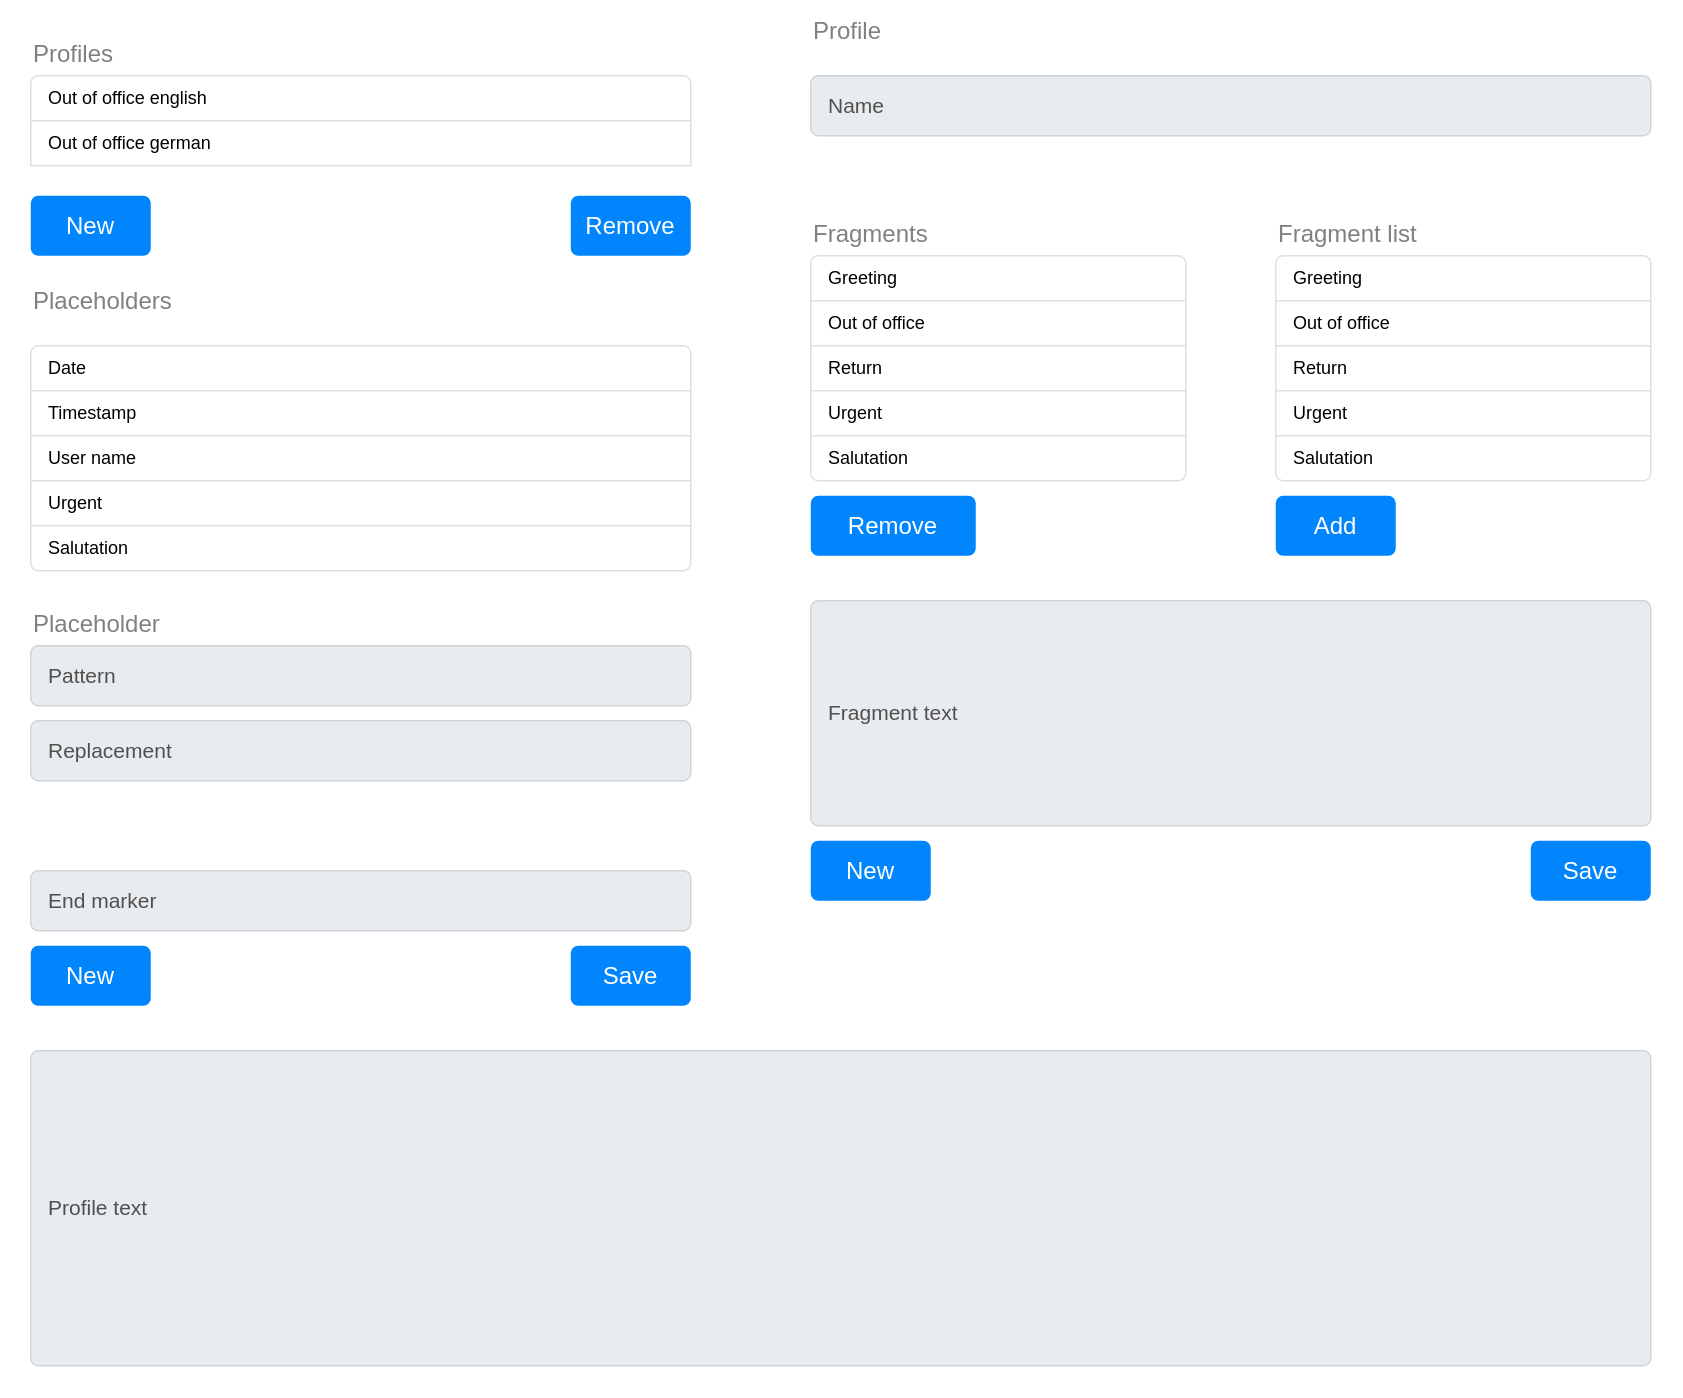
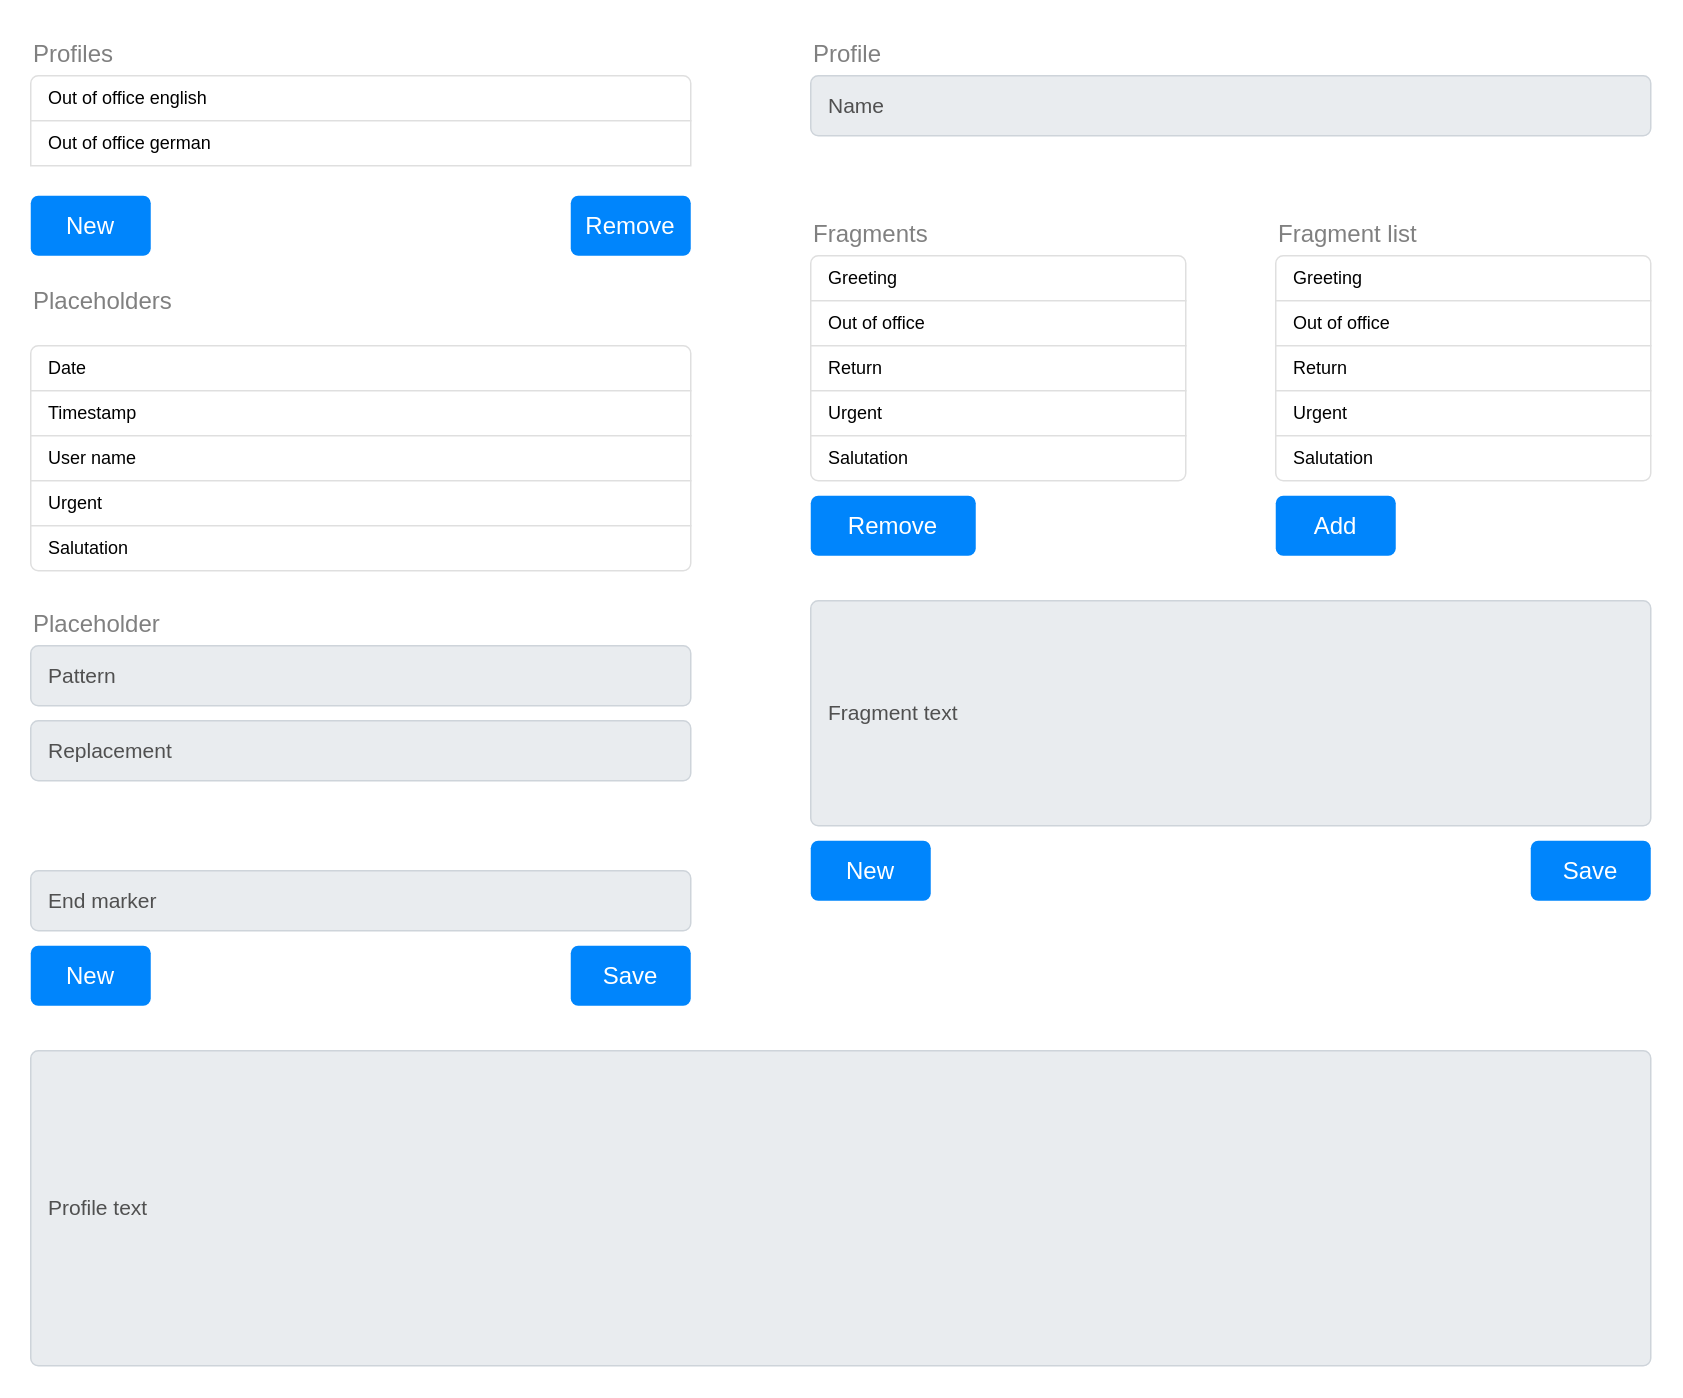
node "Profile": moved (878, 31) -> (878, 53)
